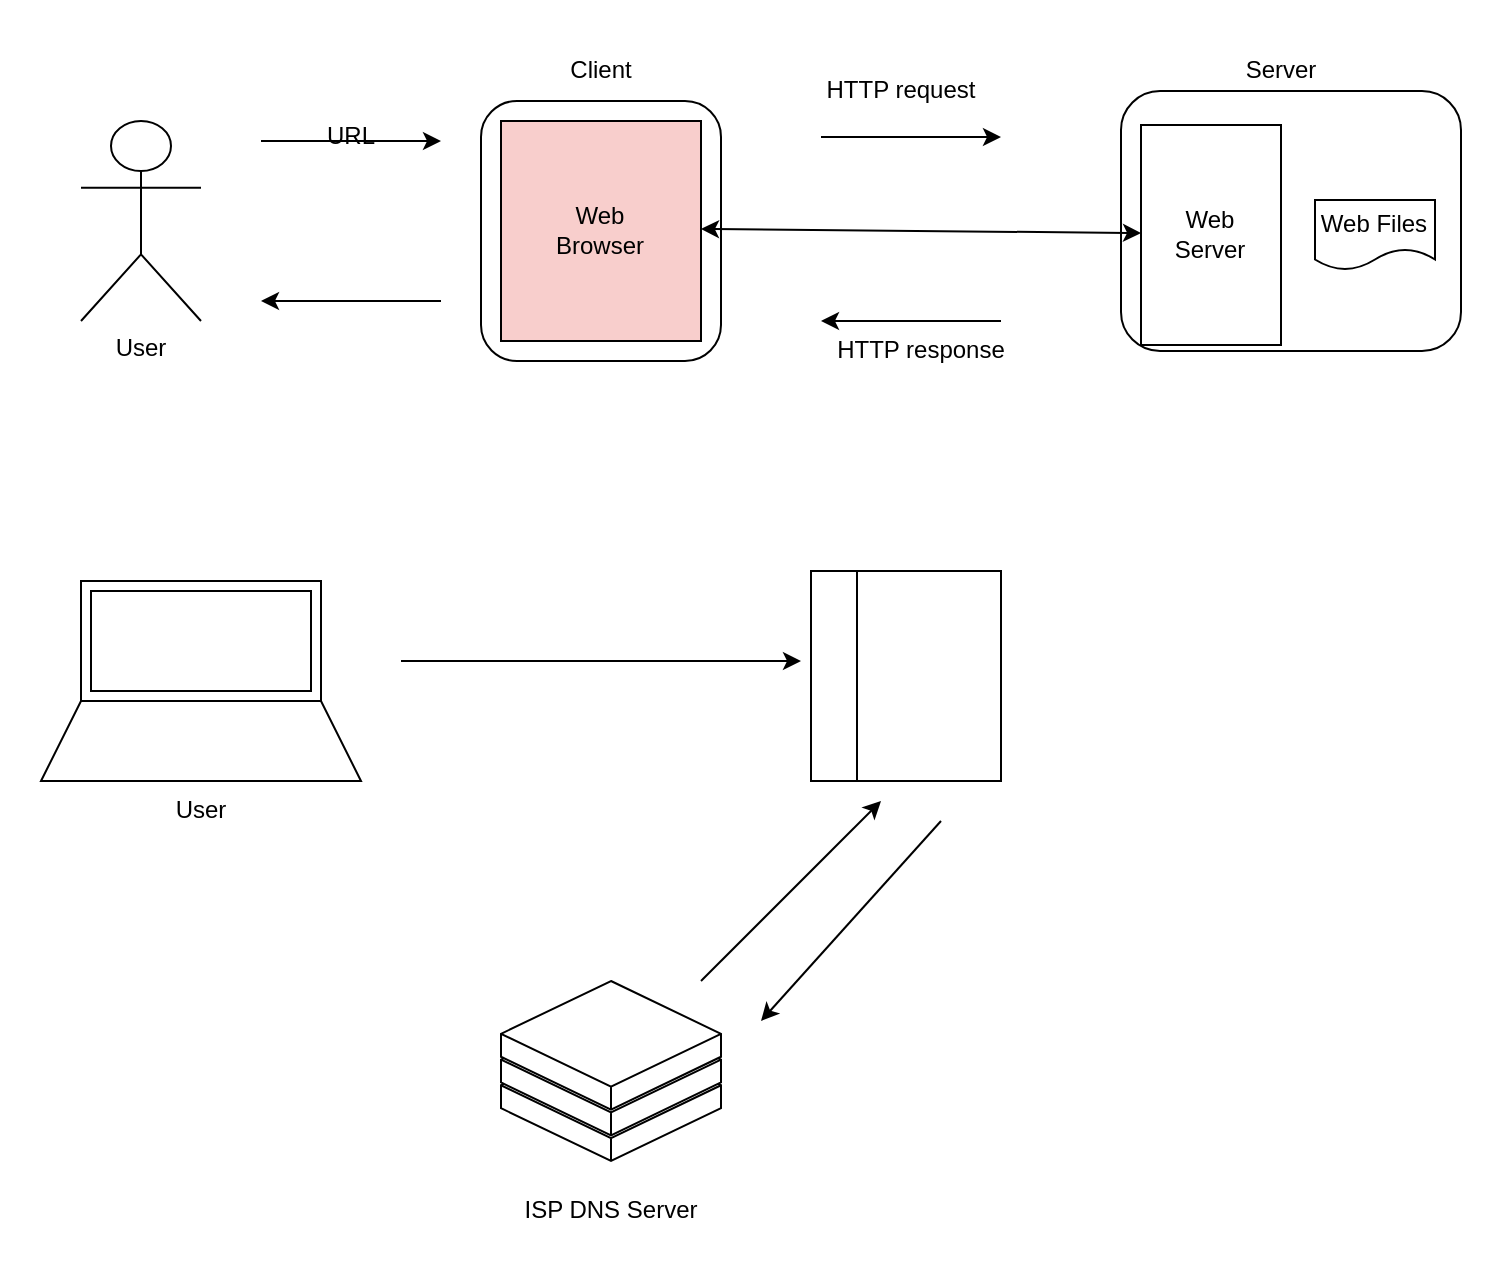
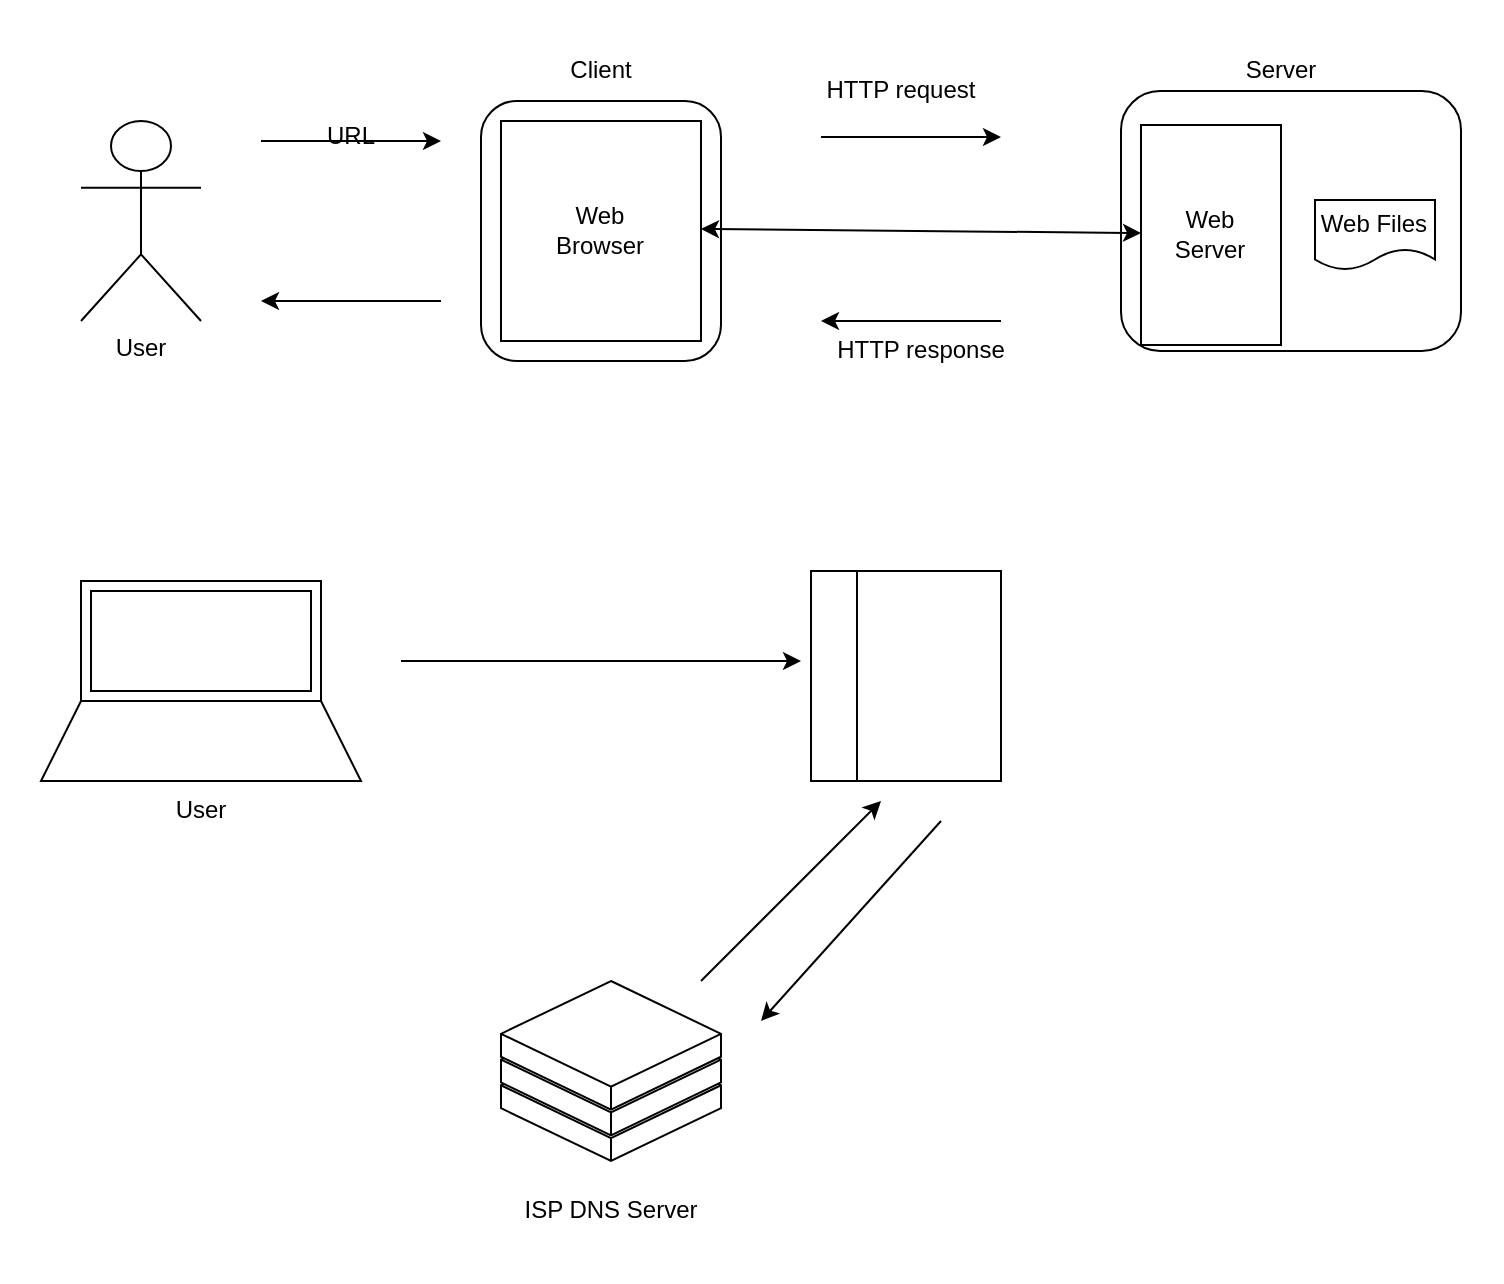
node "Web Browser": fillcolor #f8cecc -> #ffffff
